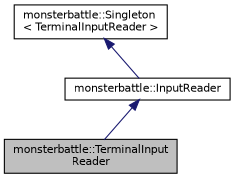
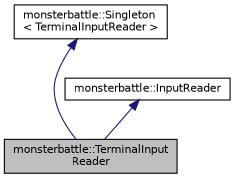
edge "monsterbattle::InputReader" -> "monsterbattle::Singleton < TerminalInputReader >": now "monsterbattle::TerminalInput Reader" -> "monsterbattle::Singleton < TerminalInputReader >"
